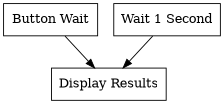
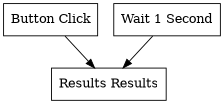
node "Button Wait": label "Button Wait" -> "Button Click"
node "Display Results": label "Display Results" -> "Results Results"
